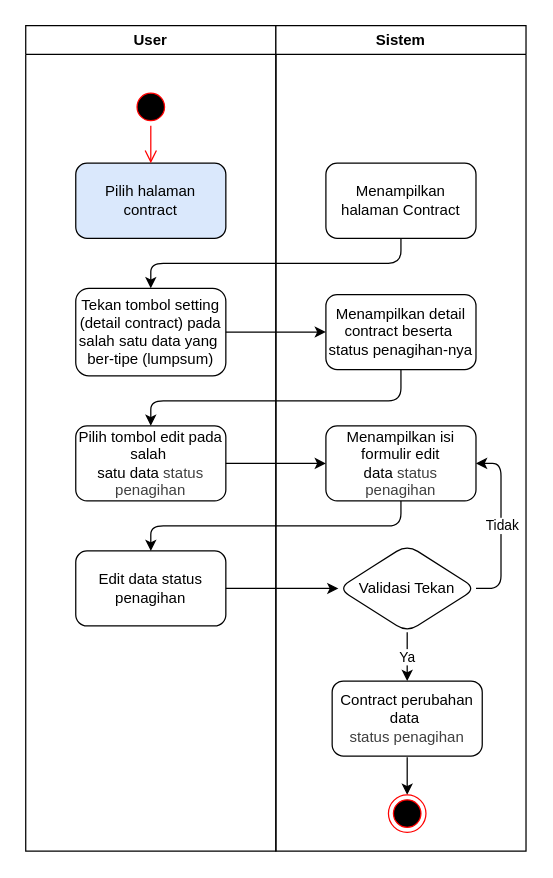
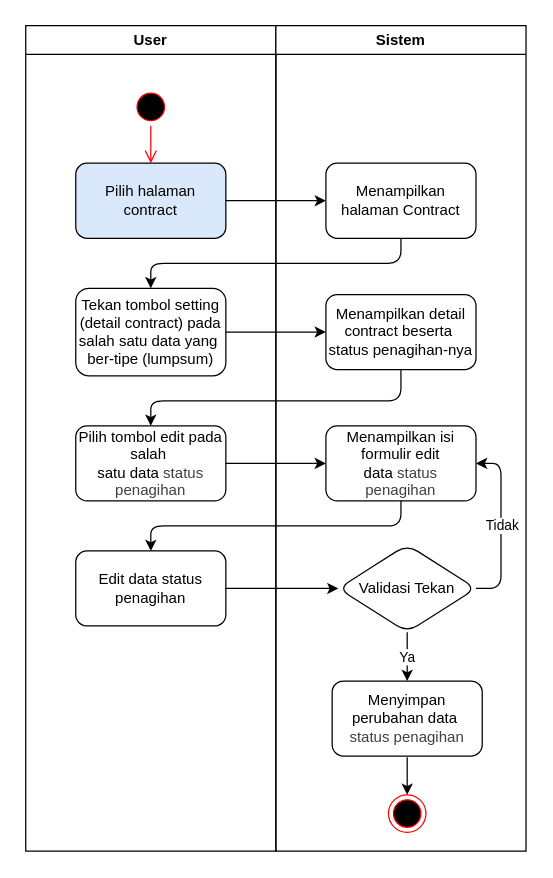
edge "Pilih halaman contract" -> "Menampilkan halaman Contract": added
node "Contract perubahan data status penagihan": label "Contract perubahan data status penagihan" -> "Menyimpan perubahan data status penagihan"
